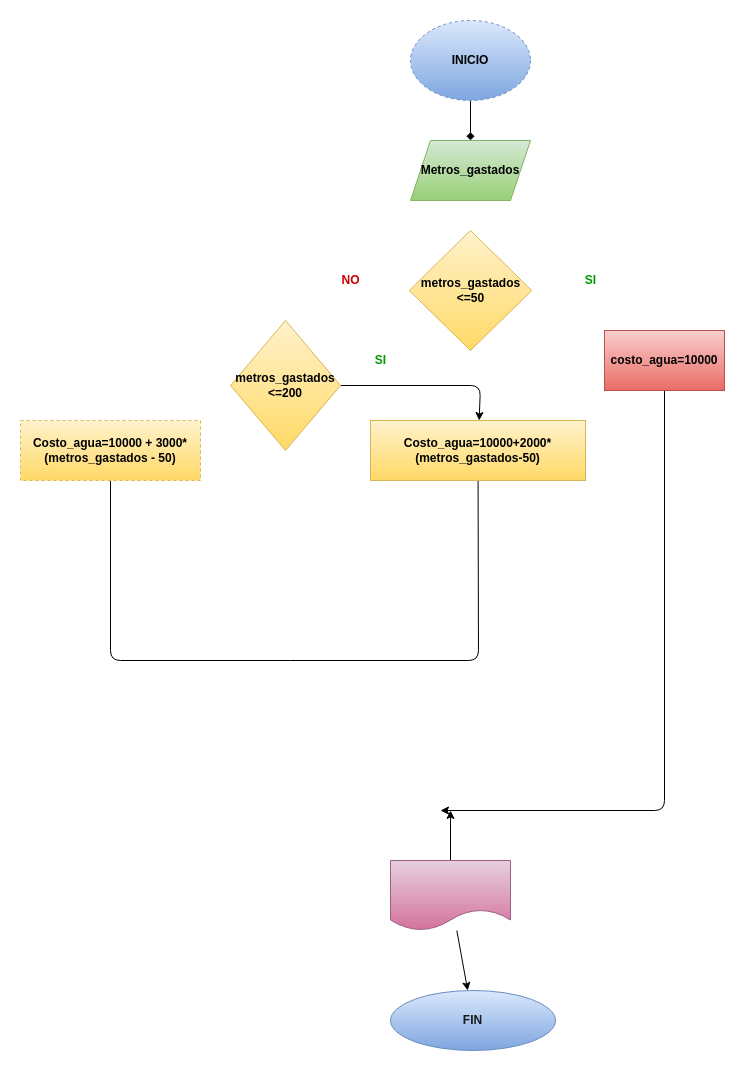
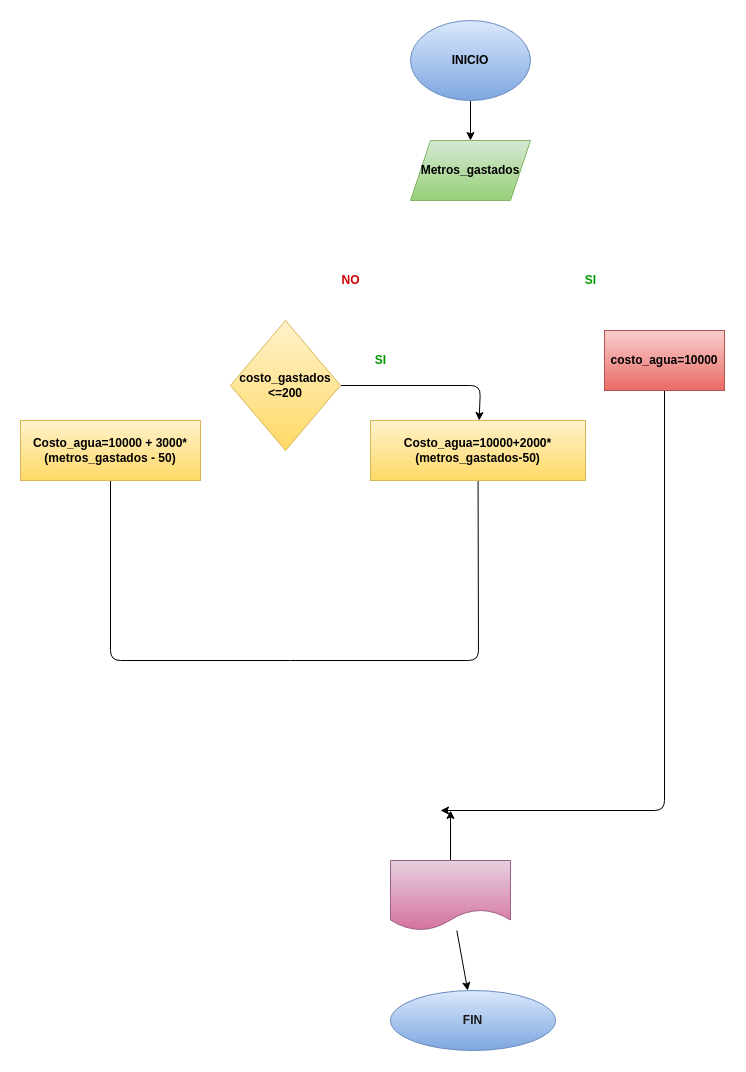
node "INICIO": style dashed -> solid
edge "INICIO" -> "Metros_gastados": arrowhead diamond -> classic
node "metros_gastados <=50": removed
node "metros_gastados <=200": label "metros_gastados <=200" -> "costo_gastados <=200"
node "Costo_agua=10000 + 3000* (metros_gastados - 50)": style dashed -> solid
